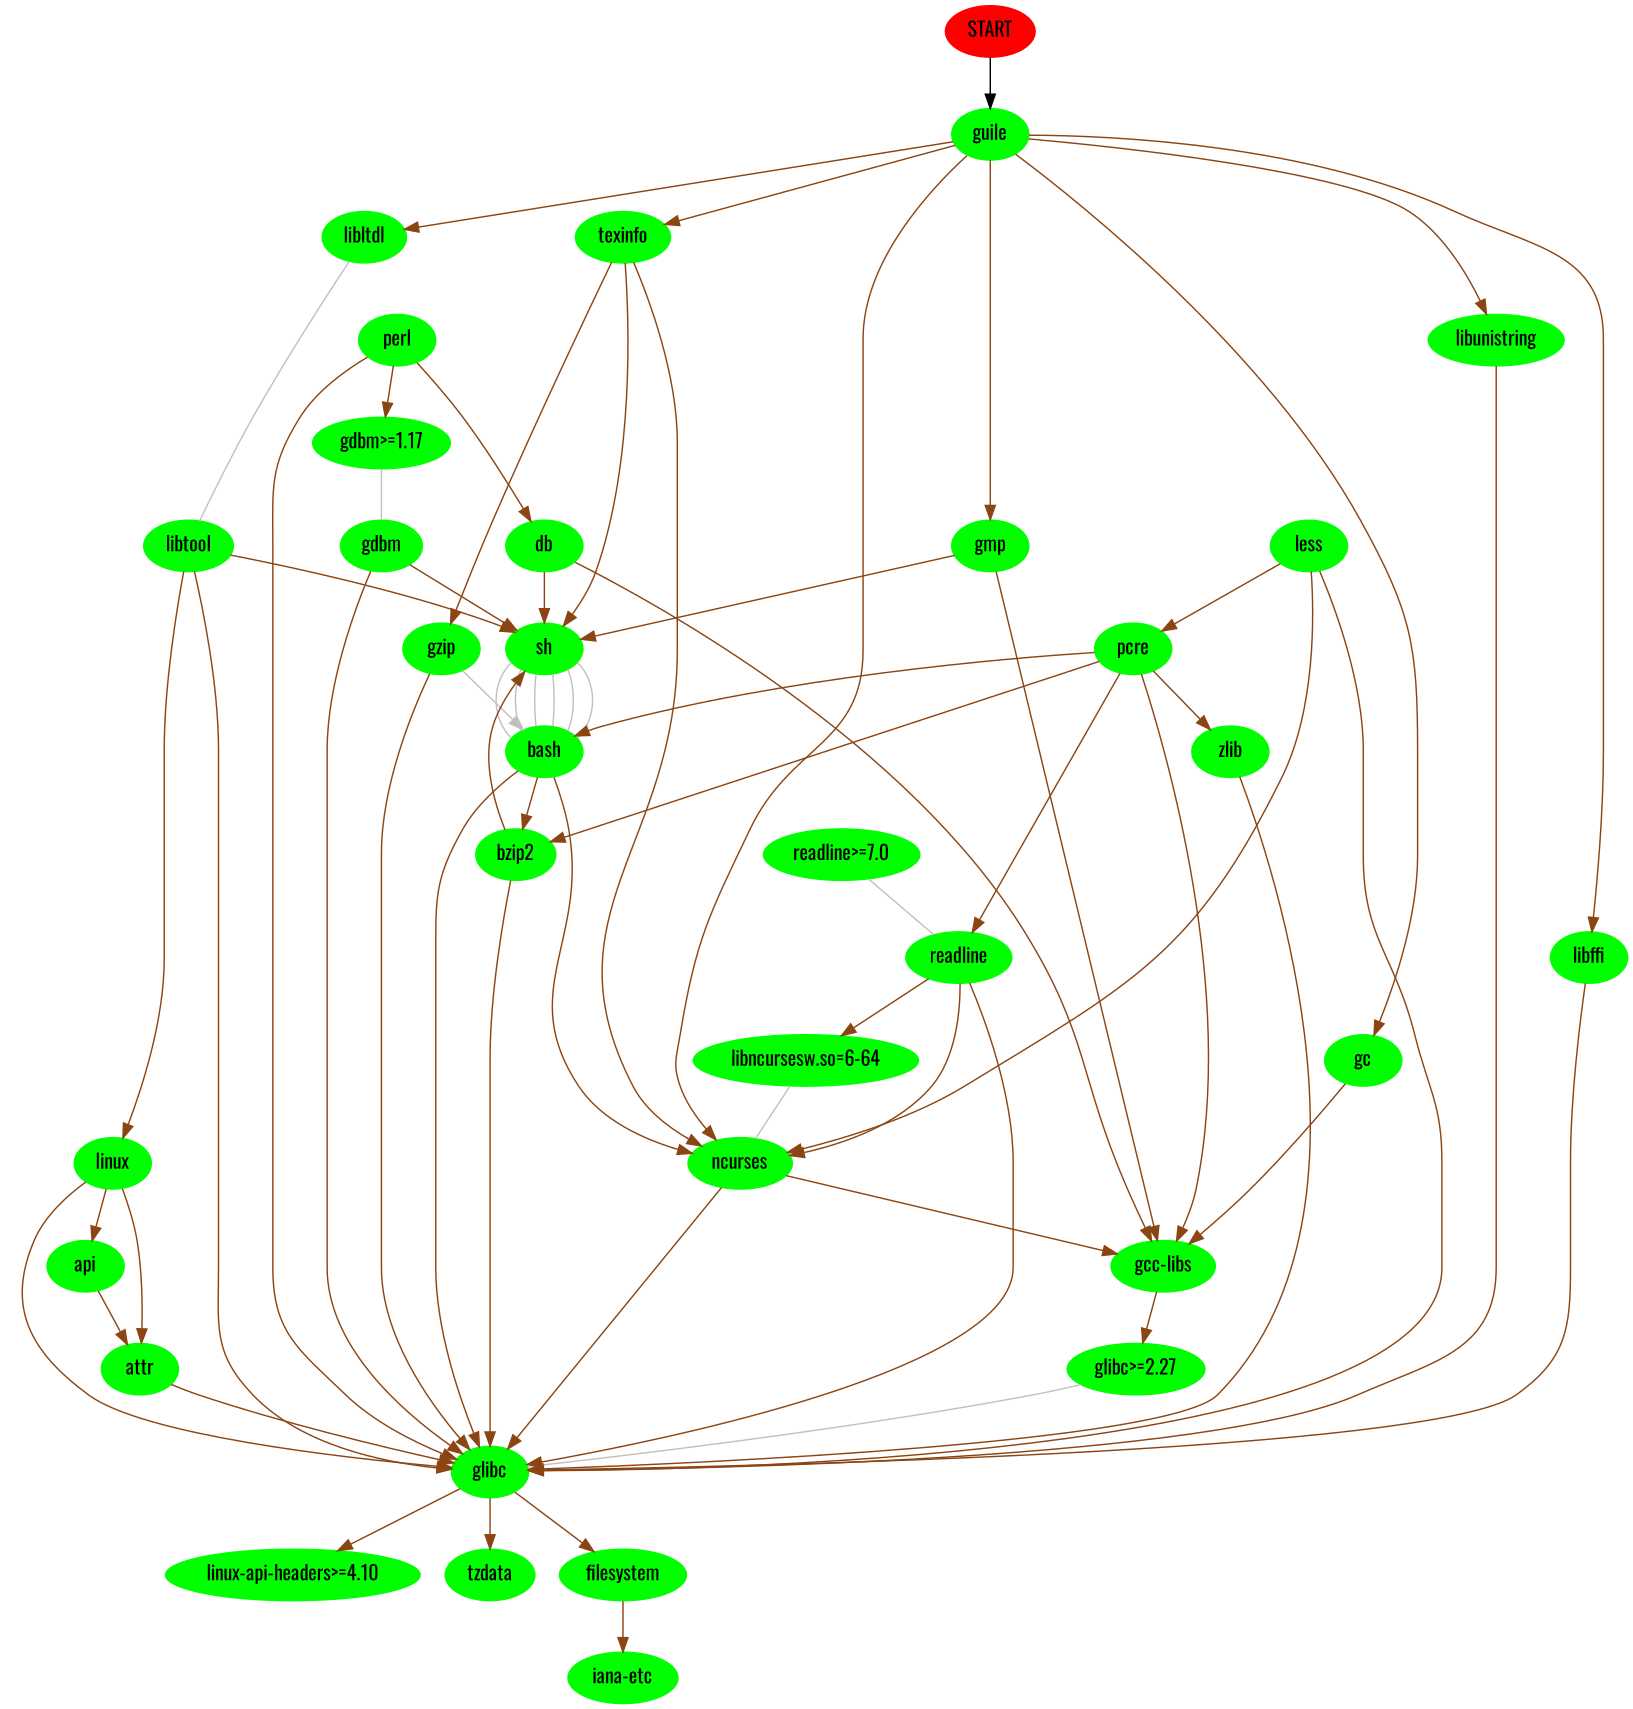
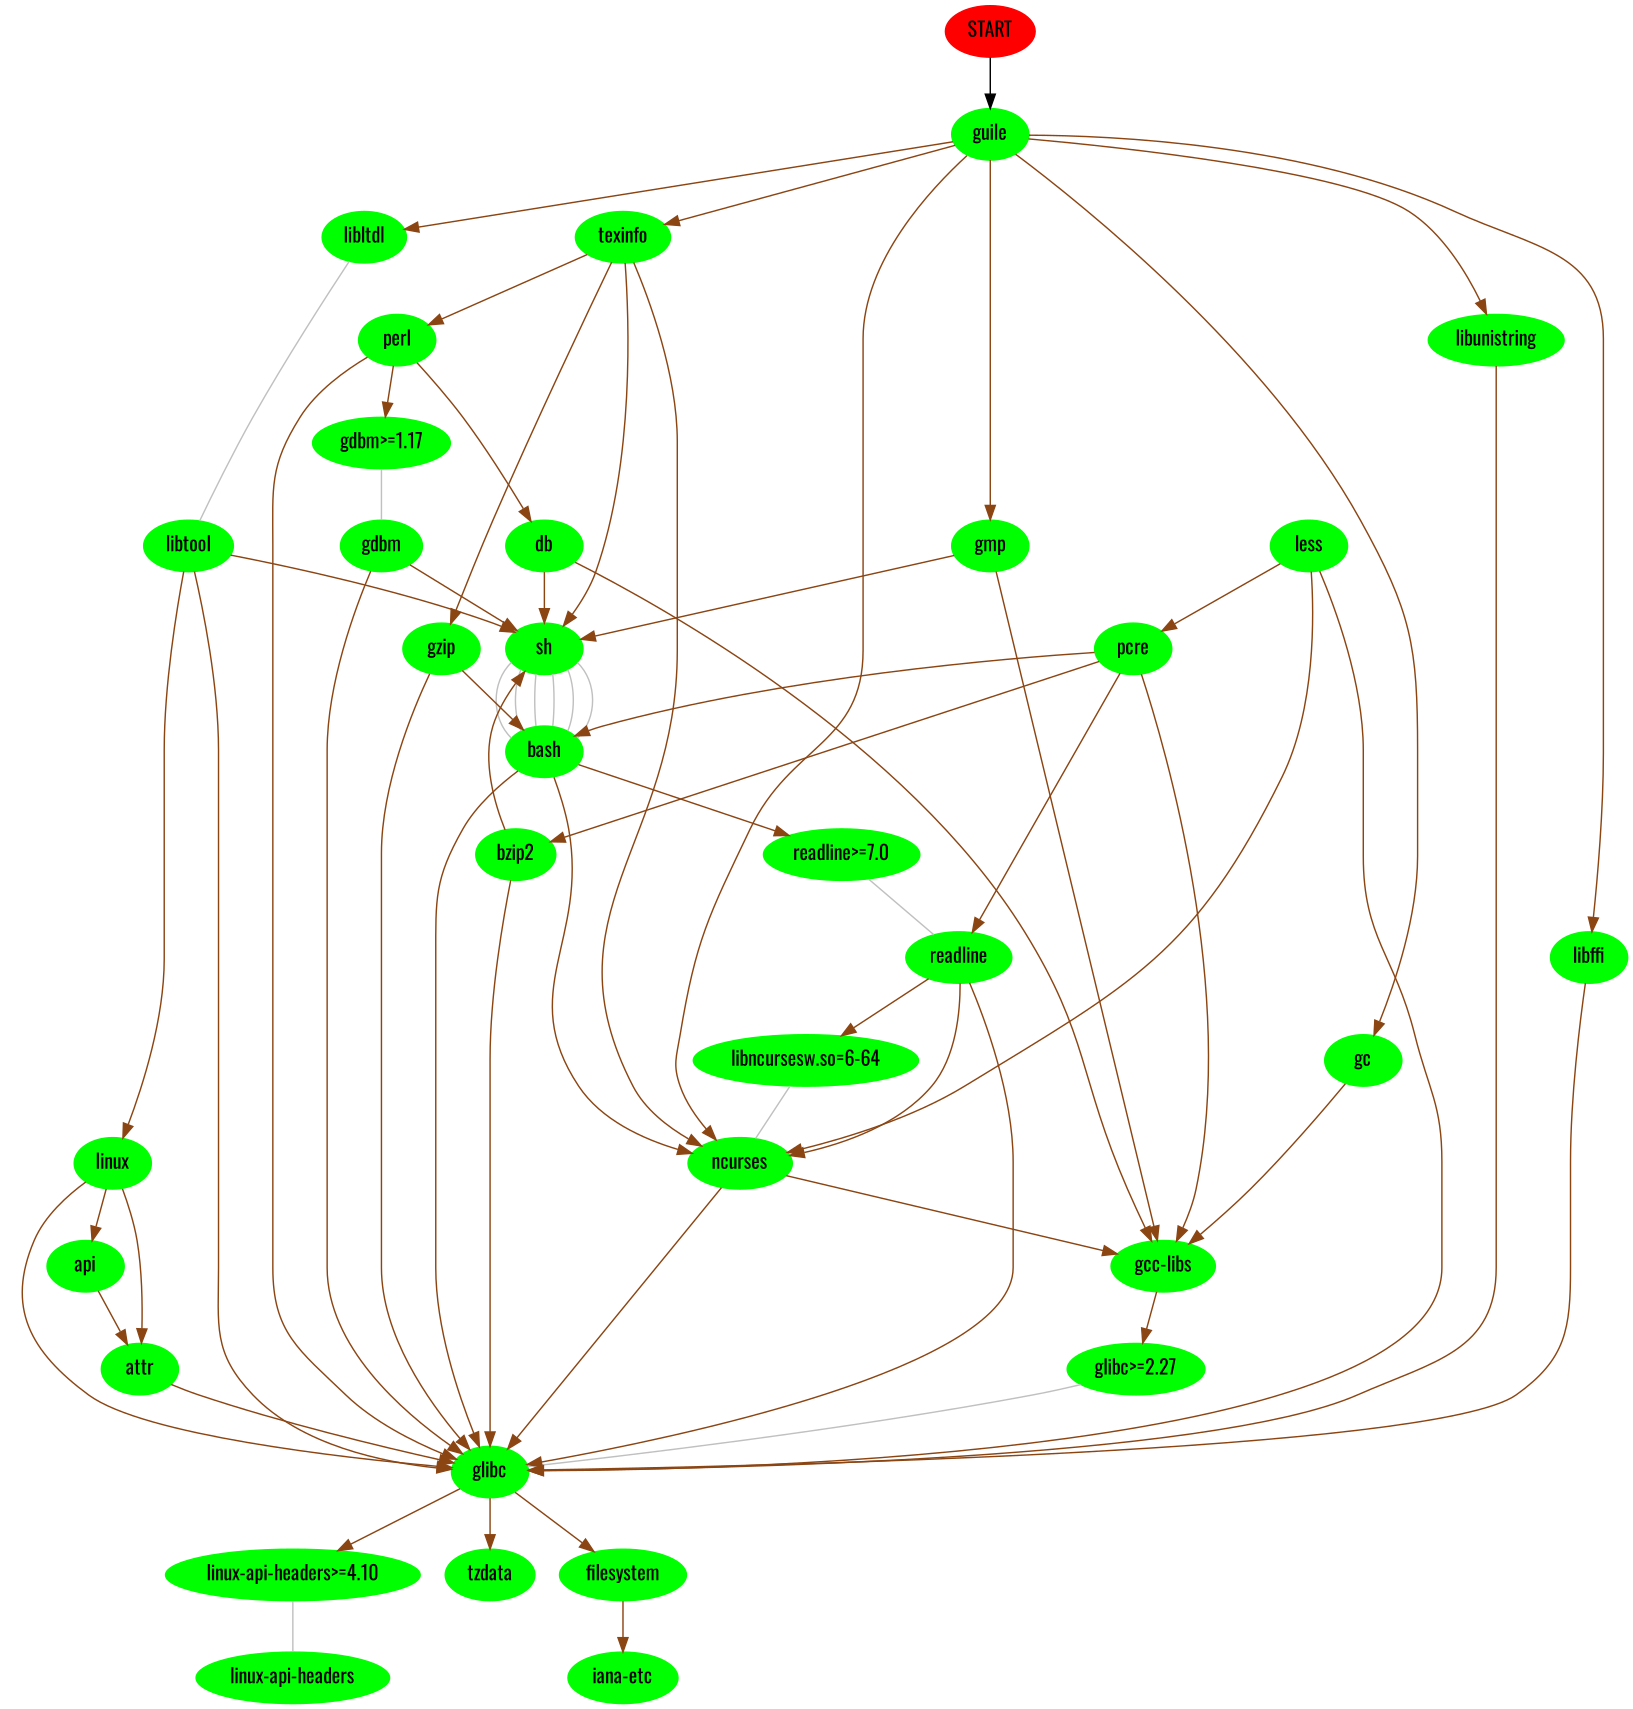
edge "texinfo" -> "perl": added
edge "gzip" -> "bash": color grey -> chocolate4
node "zlib": removed
edge "bash" -> "bzip2": now "bash" -> "readline>=7.0"
node "linux-api-headers": added
